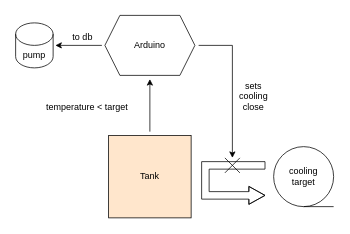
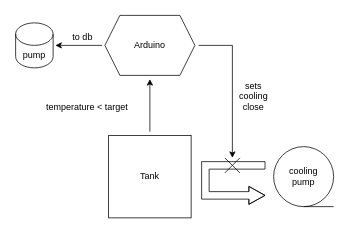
node "Tank": fillcolor #ffe6cc -> #ffffff
node "cooling target": label "cooling target" -> "cooling pump"
